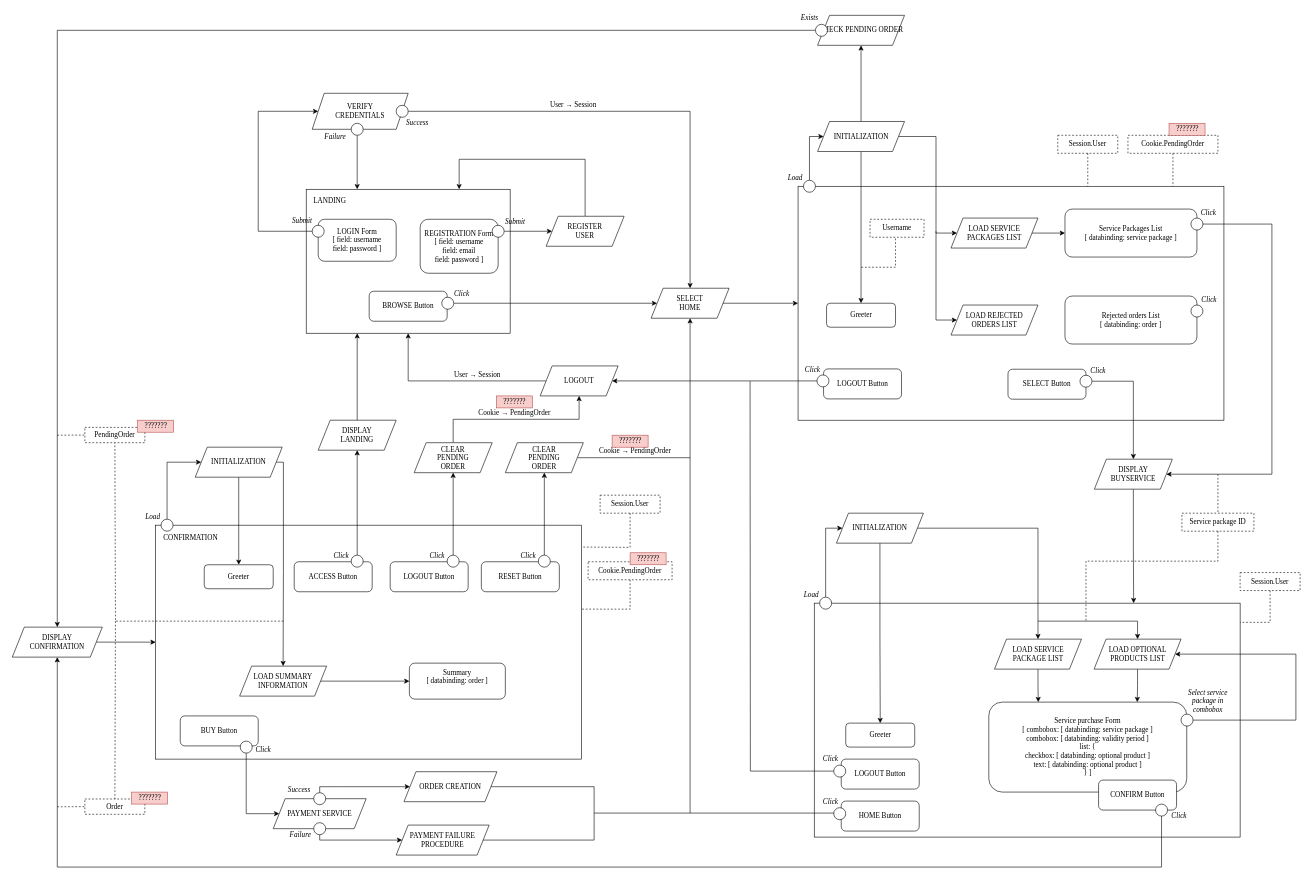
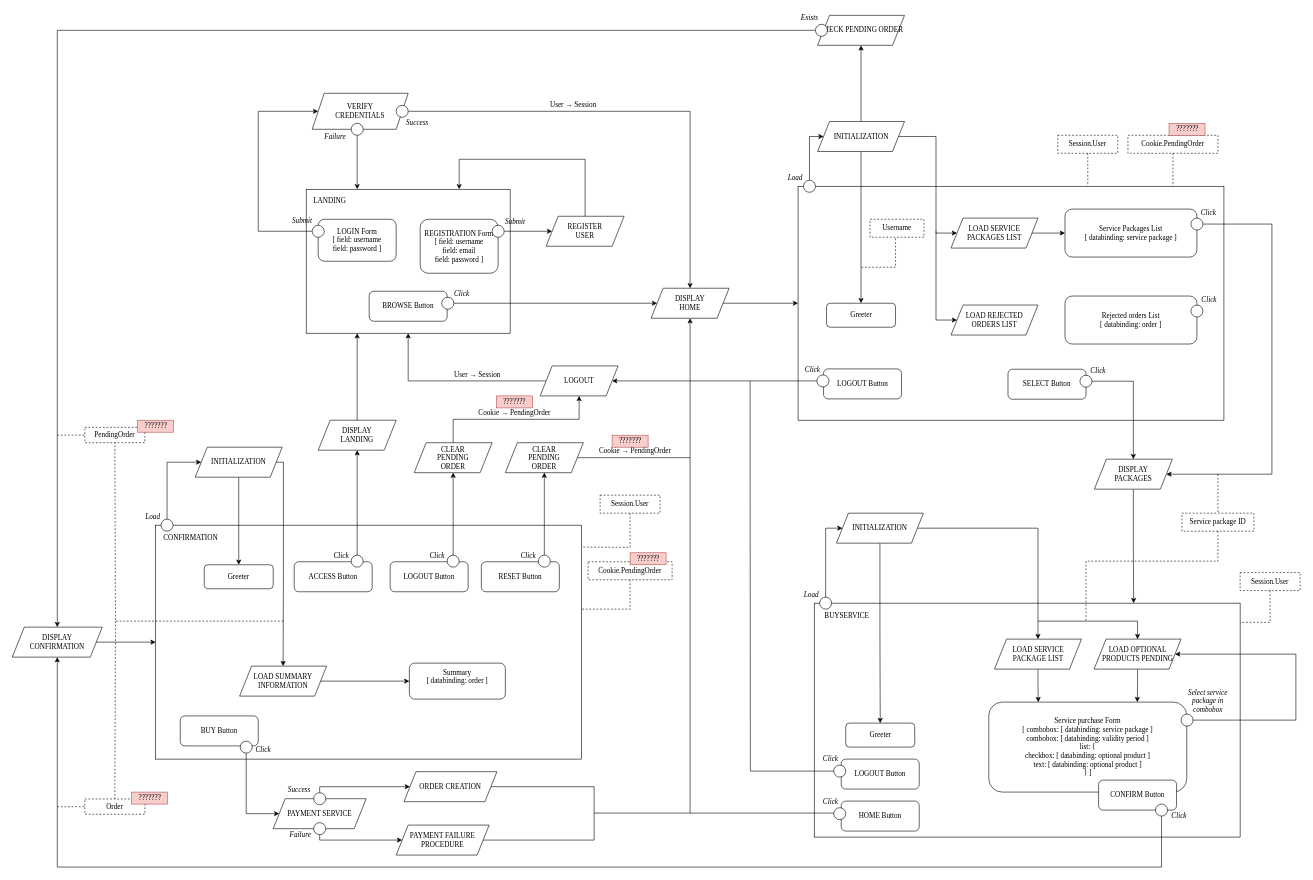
node "SELECT HOME": label "SELECT HOME" -> "DISPLAY HOME"
node "DISPLAY BUYSERVICE": label "DISPLAY BUYSERVICE" -> "DISPLAY PACKAGES"
node "BUYSERVICE": added
node "LOAD OPTIONAL PRODUCTS LIST": label "LOAD OPTIONAL PRODUCTS LIST" -> "LOAD OPTIONAL PRODUCTS PENDING"
